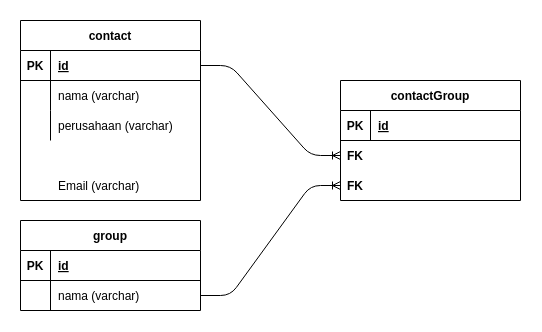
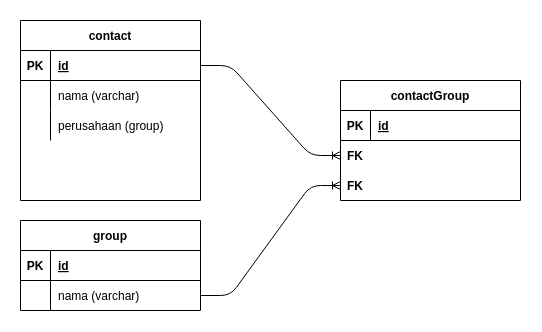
node "perusahaan (varchar)": label "perusahaan (varchar)" -> "perusahaan (group)"
node "Email (varchar)": removed
